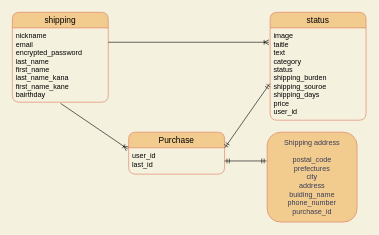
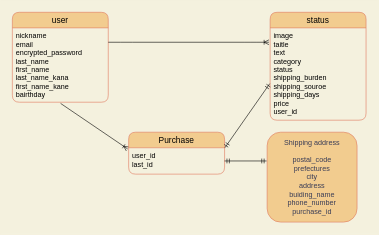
node "shipping": label "shipping" -> "user"
